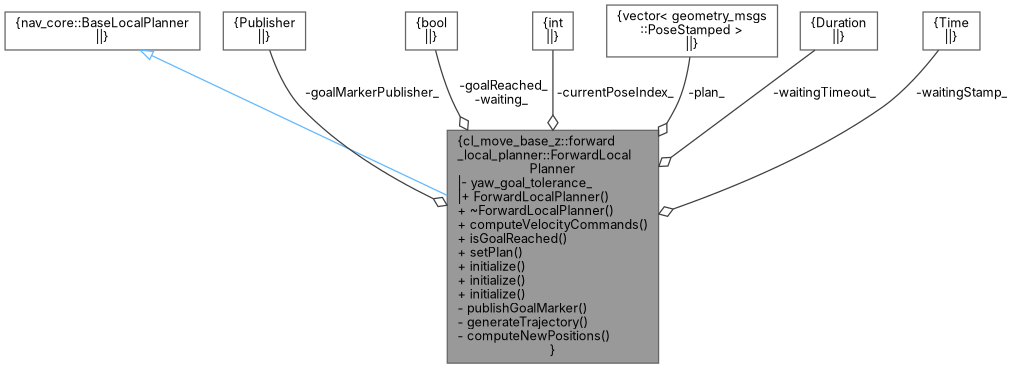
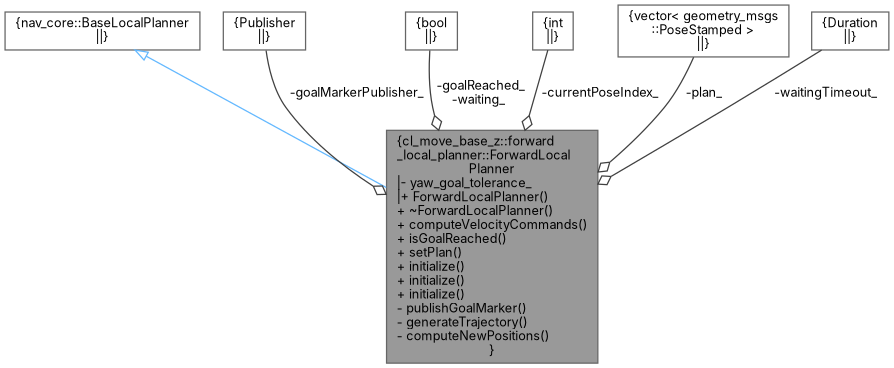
node "{Time ||}": removed
